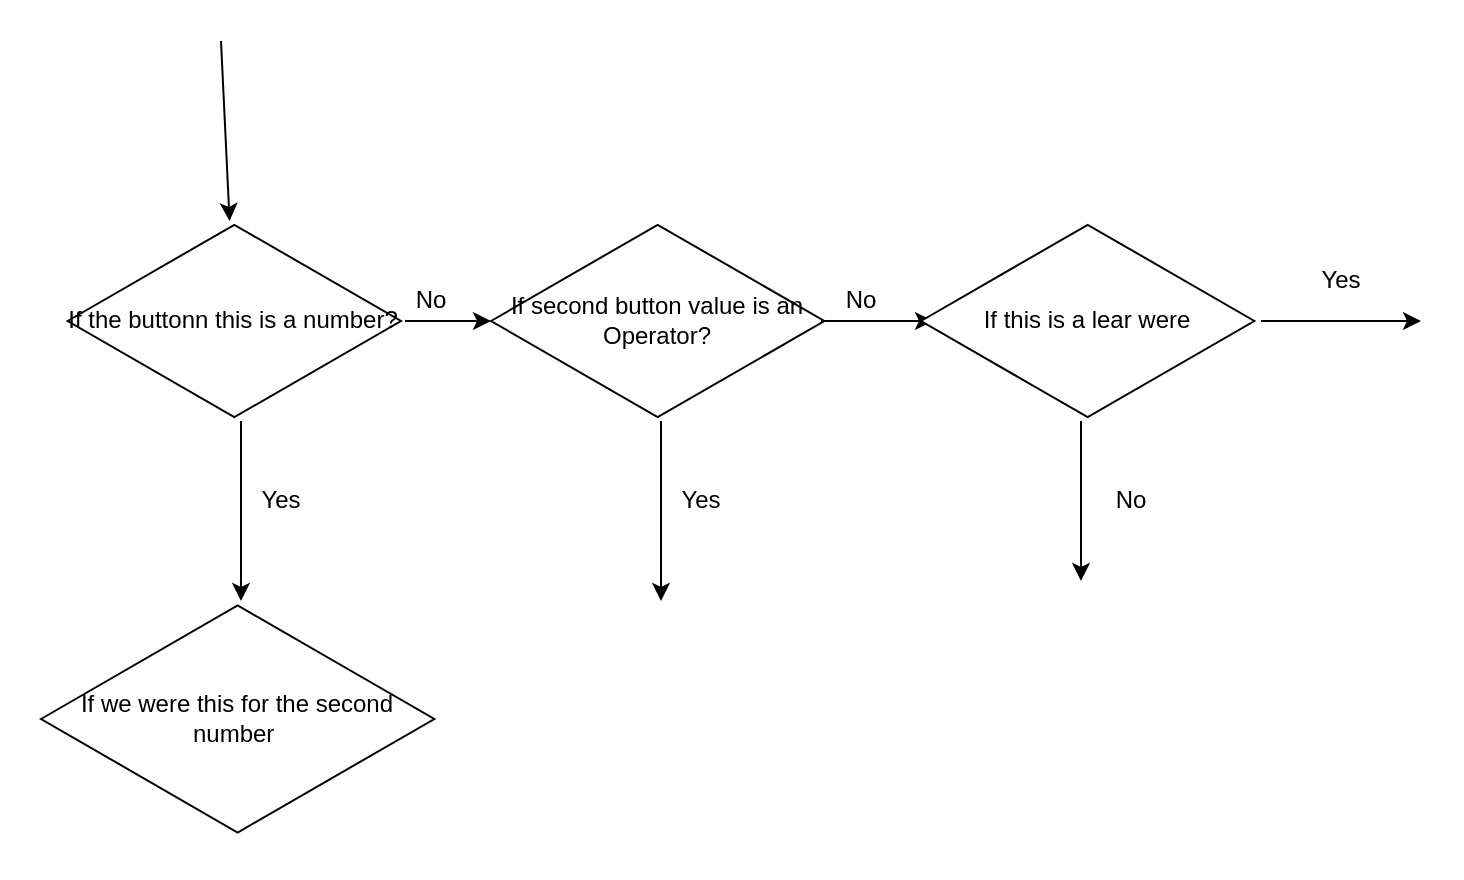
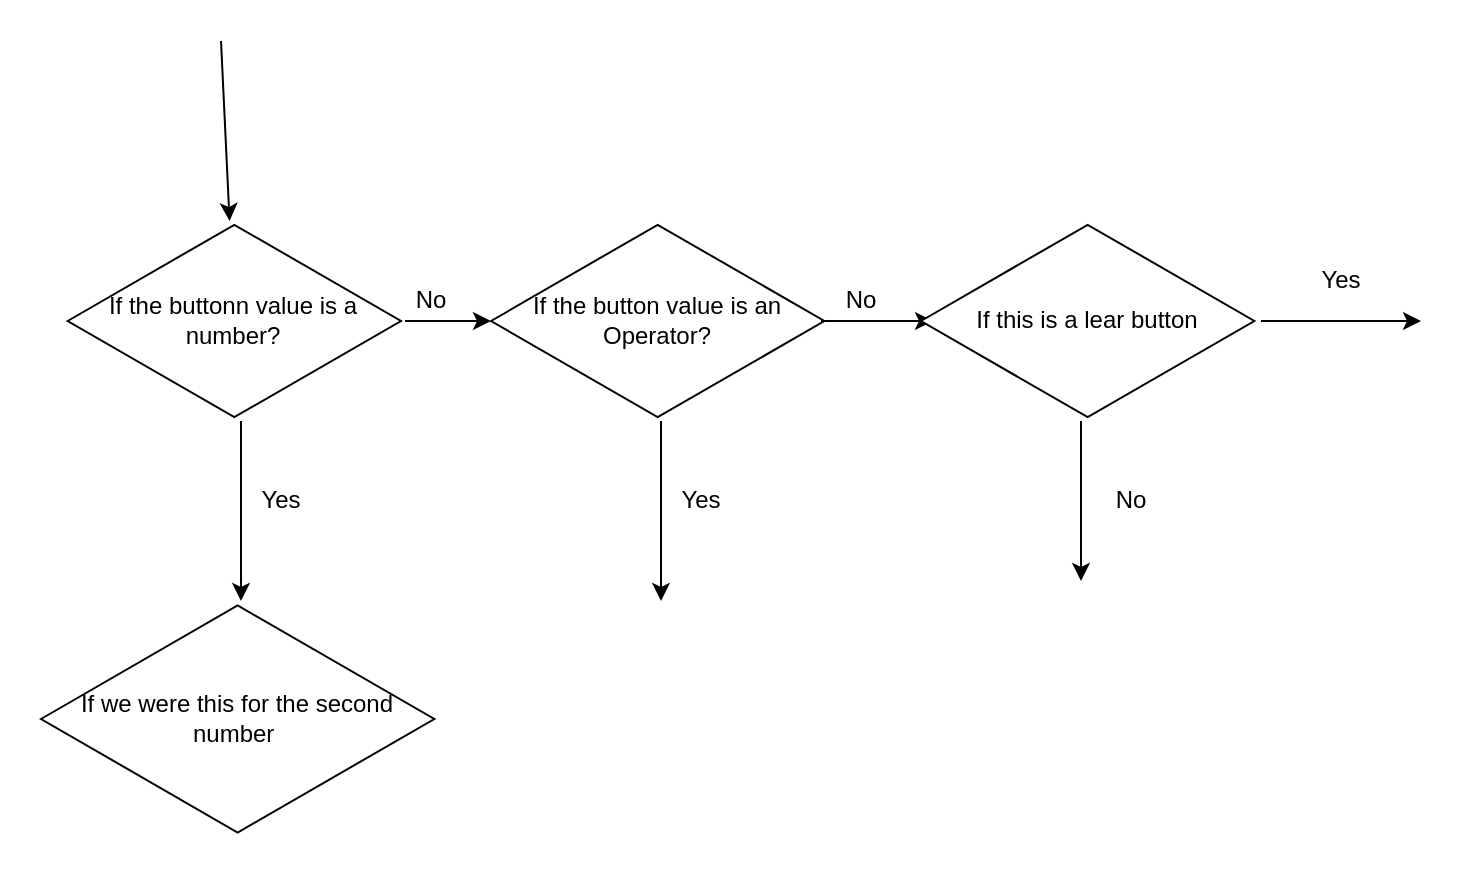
node "If the buttonn this is a number?": label "If the buttonn this is a number?" -> "If the buttonn value is a number?"
node "If second button value is an Operator?": label "If second button value is an Operator?" -> "If the button value is an Operator?"
node "If this is a lear were": label "If this is a lear were" -> "If this is a lear button"
